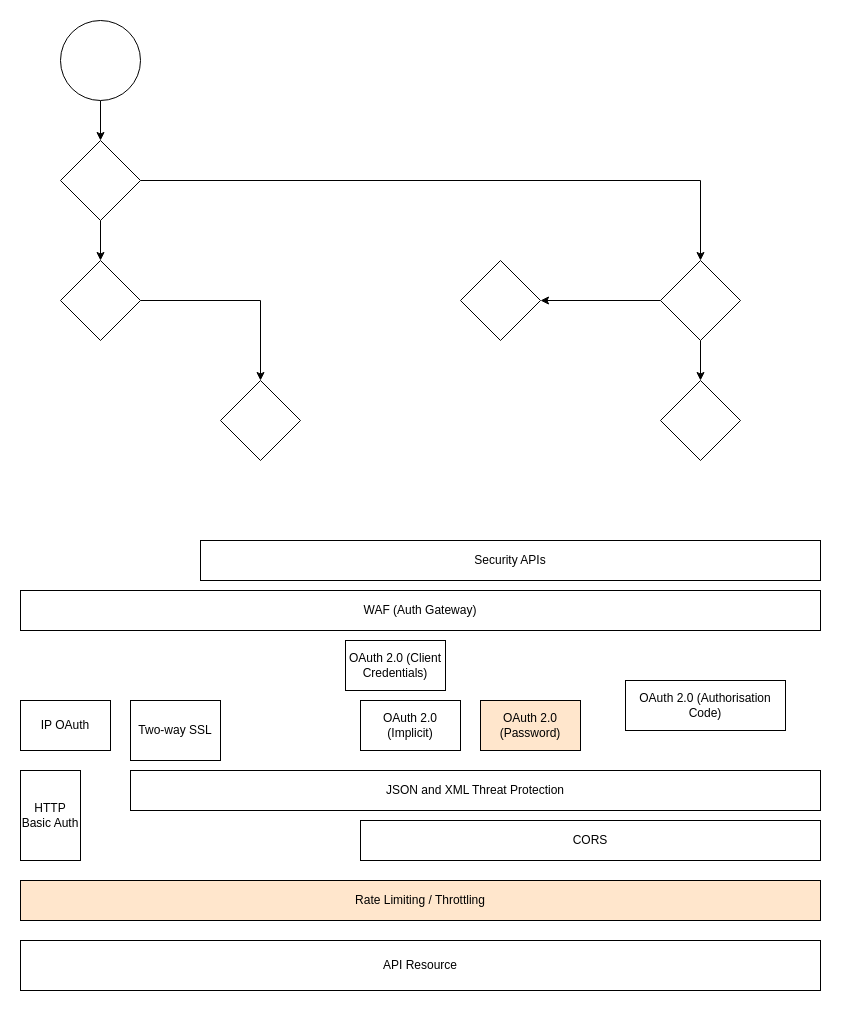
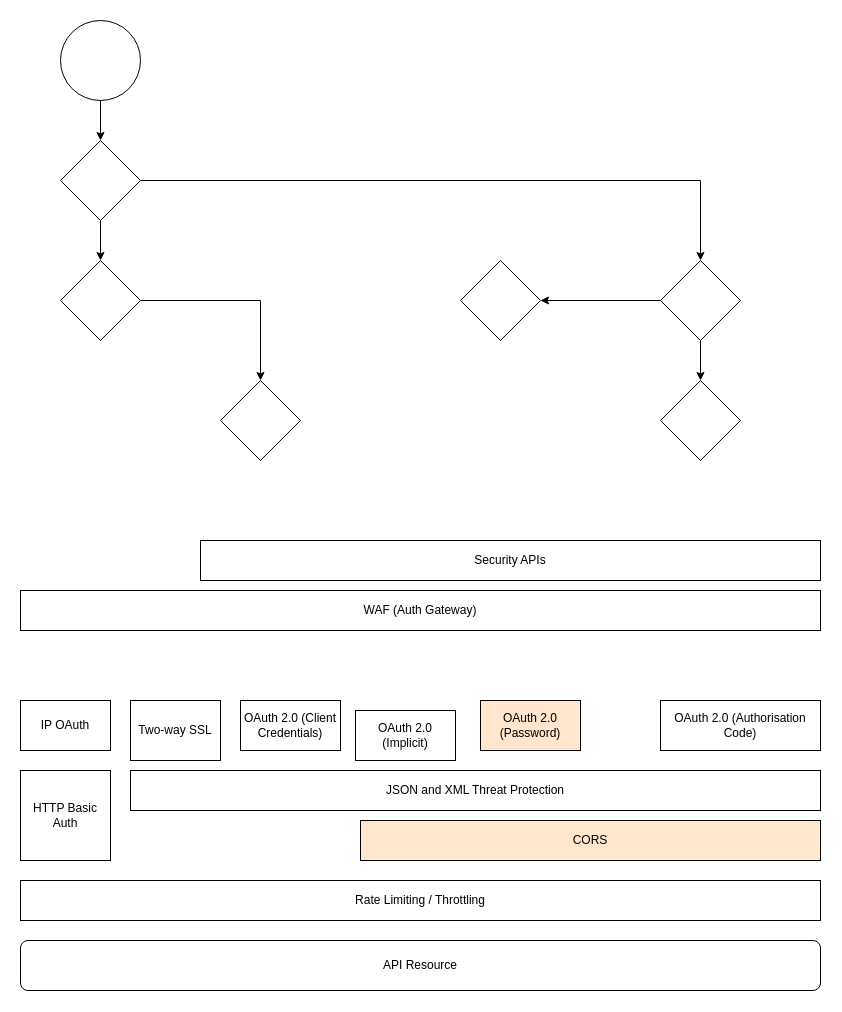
node "OAuth 2.0 (Client Credentials)": moved (396, 666) -> (291, 726)
node "OAuth 2.0 (Authorisation Code)": moved (706, 706) -> (741, 726)
node "OAuth 2.0 (Implicit)": moved (411, 726) -> (406, 736)
node "HTTP Basic Auth": size 60x90 -> 90x90
node "CORS": fillcolor #ffffff -> #ffe6cc
node "Rate Limiting / Throttling": fillcolor #ffe6cc -> #ffffff
node "API Resource": shape rectangle -> rounded rectangle
